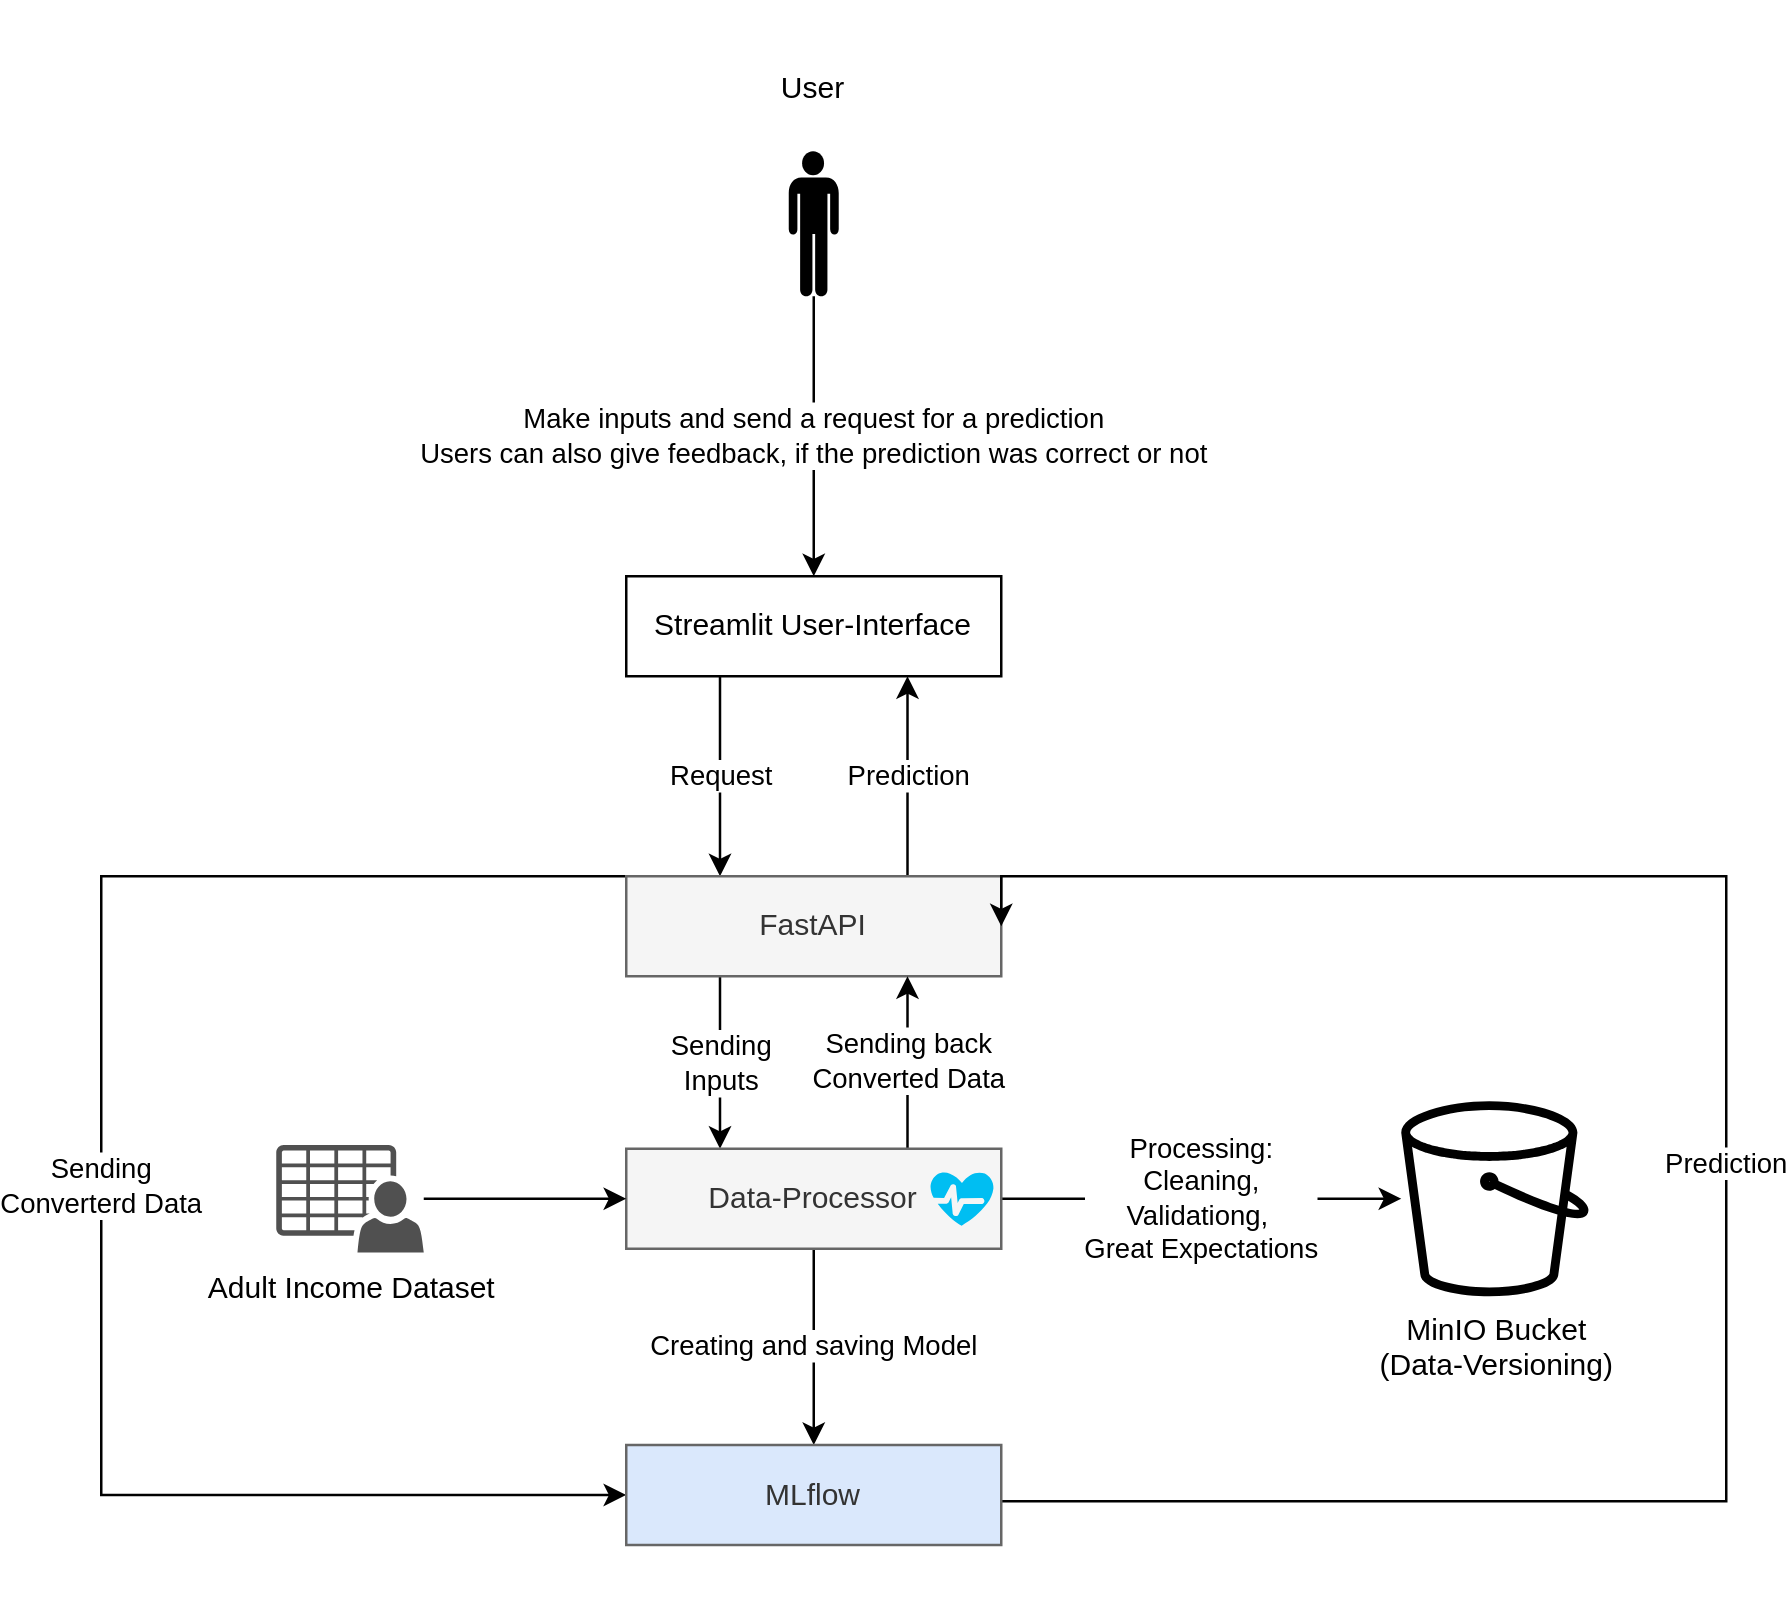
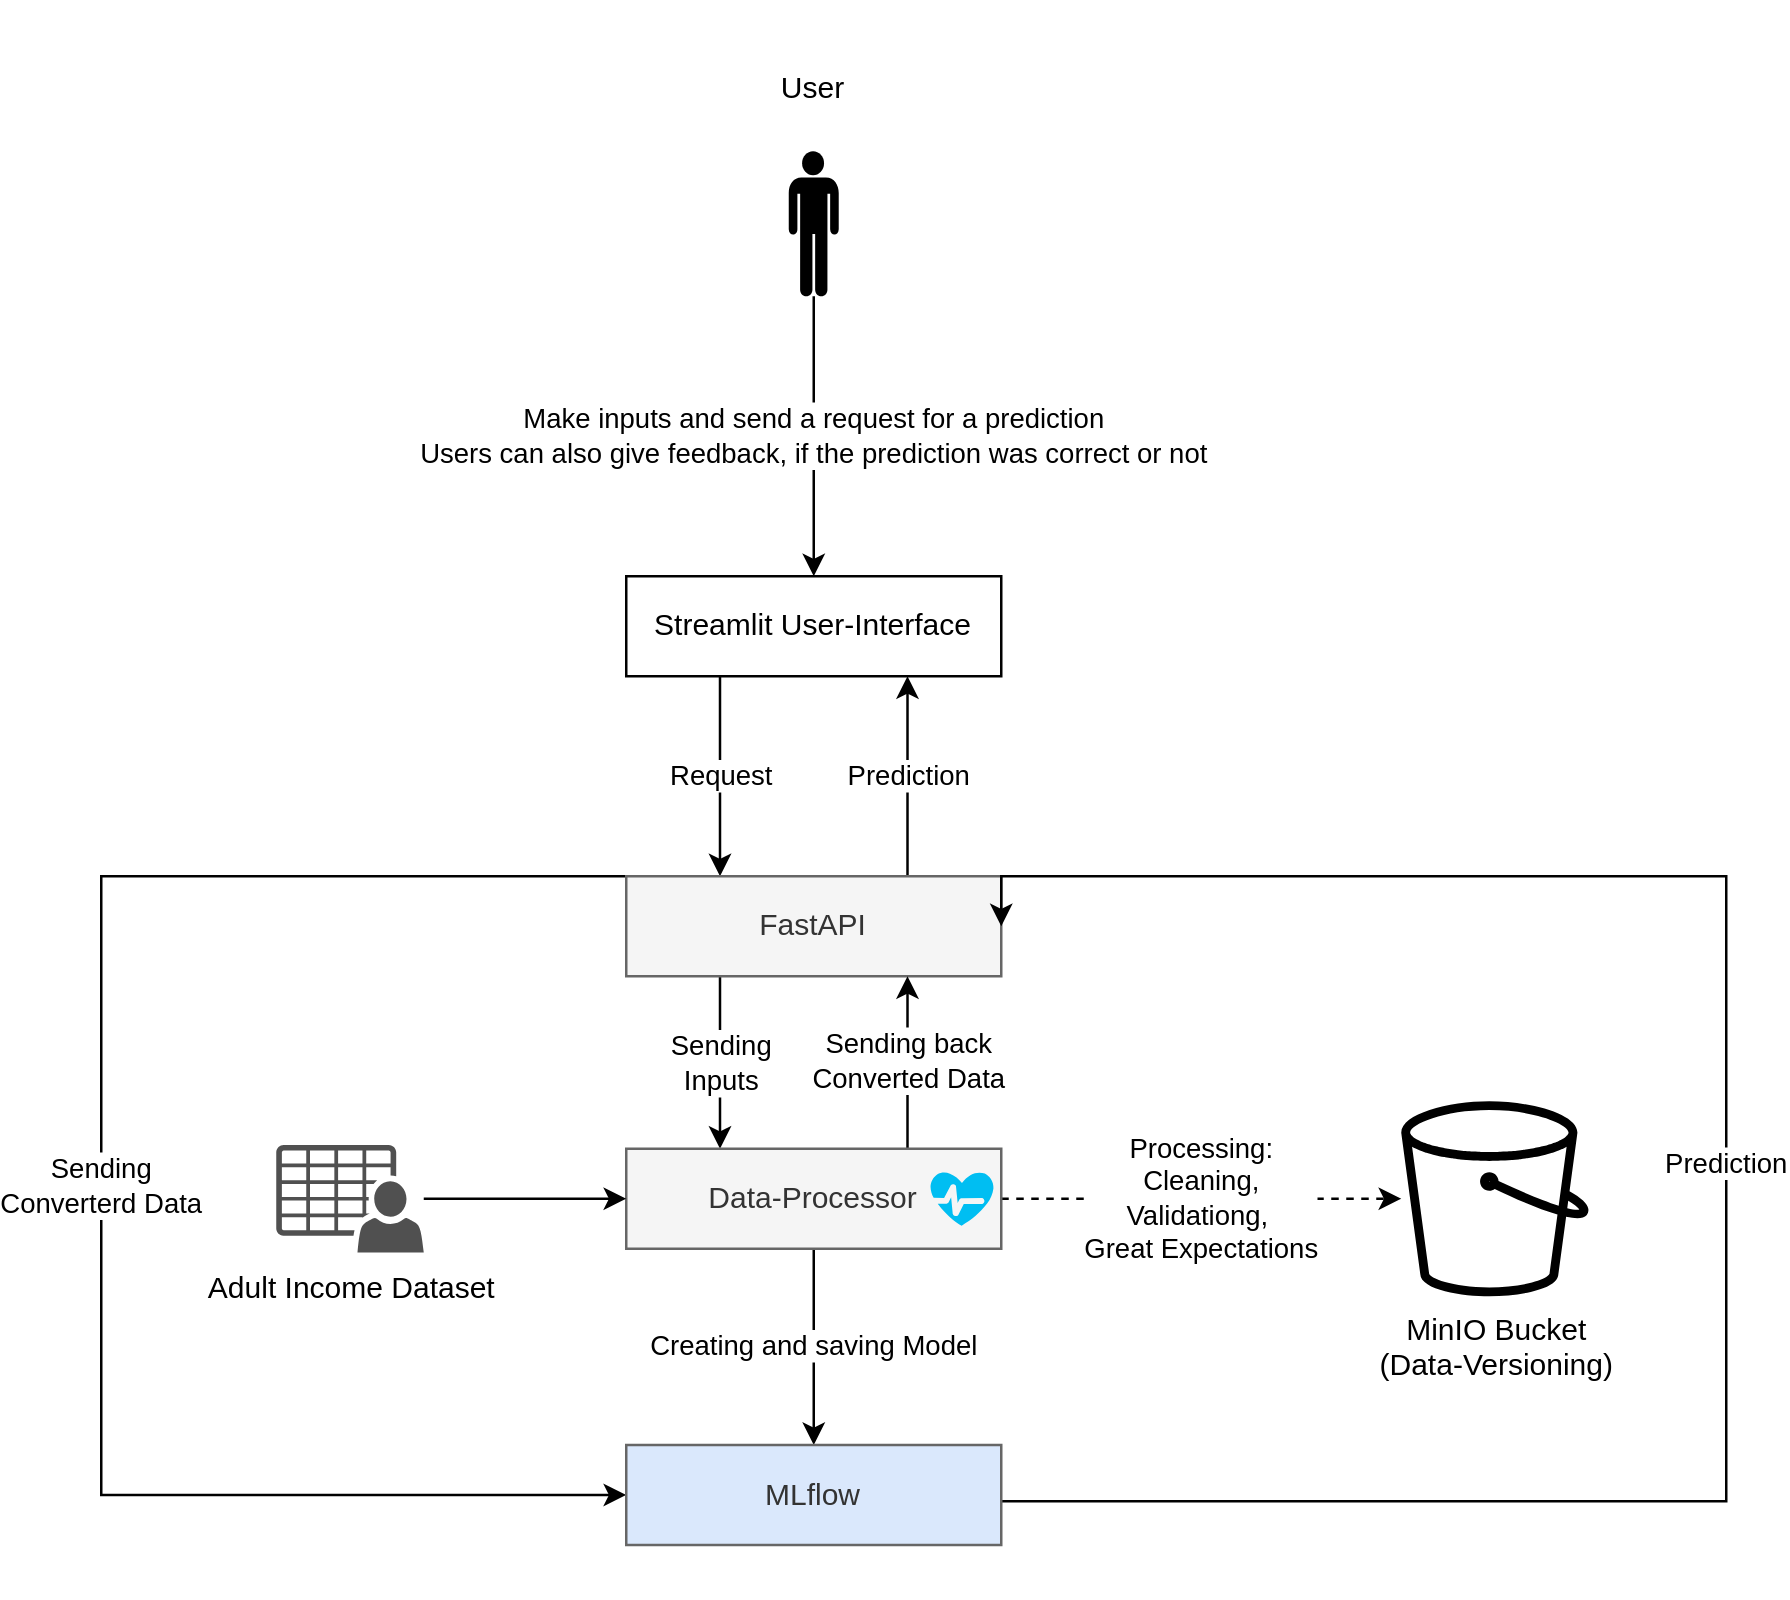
edge "Data-Processor" -> "MinIO Bucket (Data-Versioning)": style solid -> dashed
